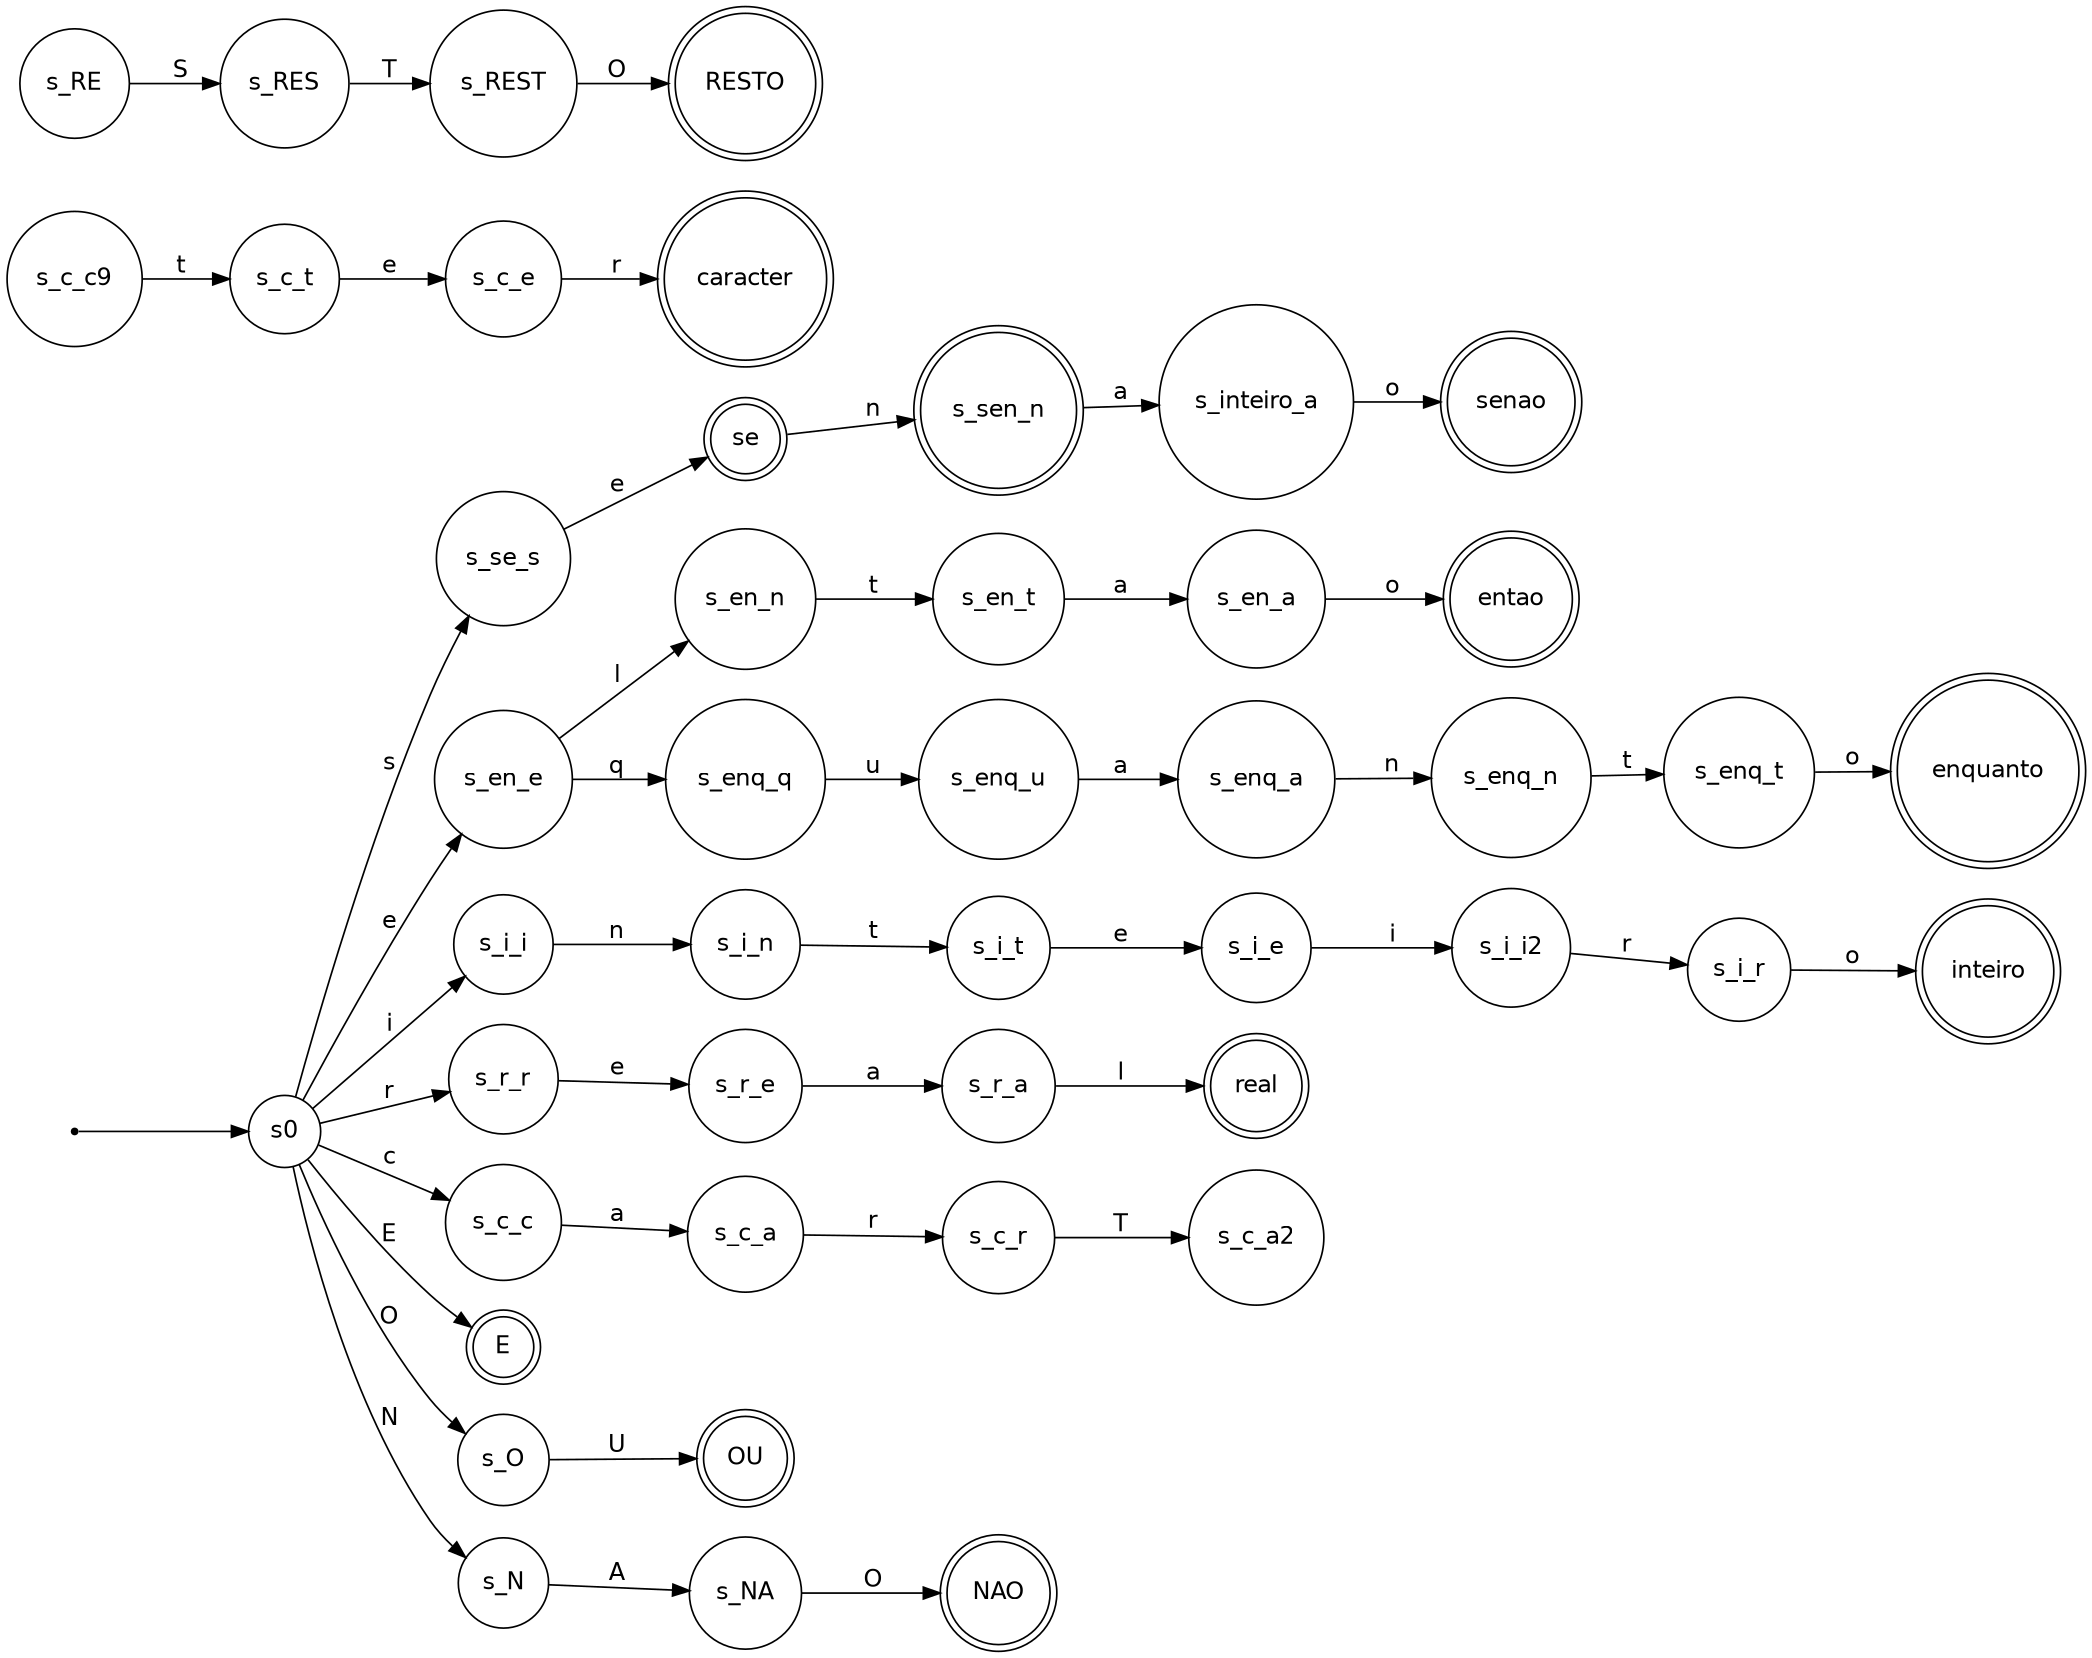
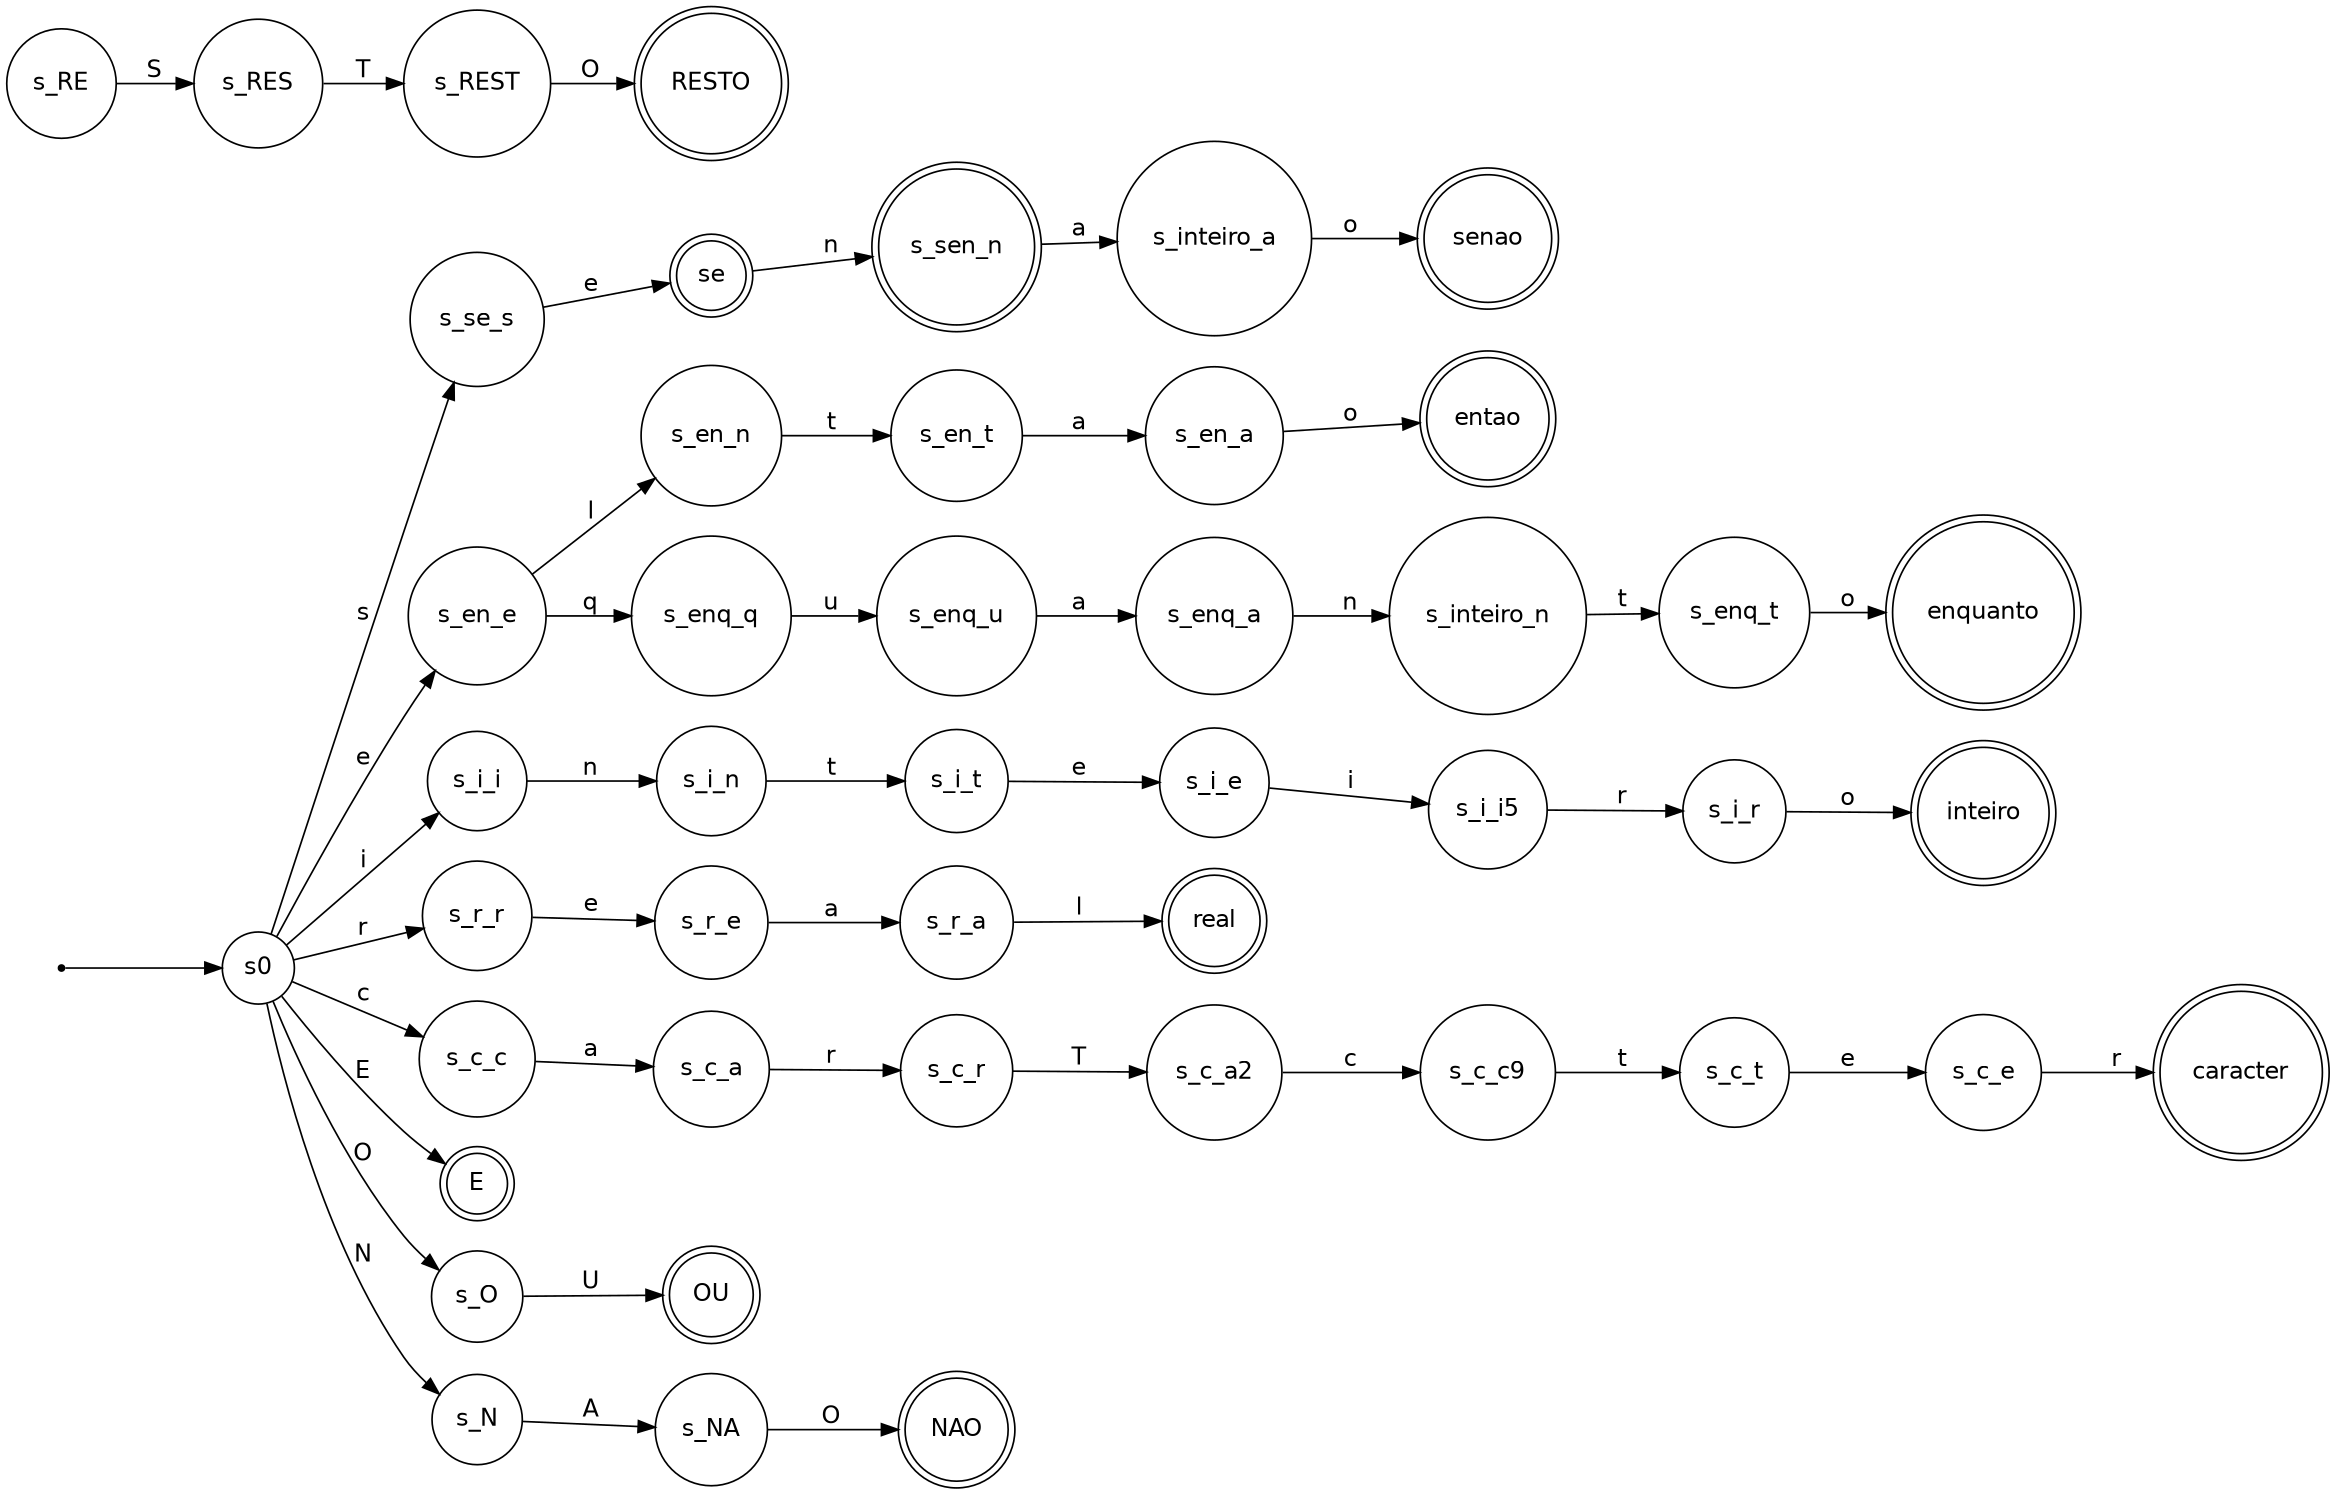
node "s_enq_n": label "s_enq_n" -> "s_inteiro_n"
node "s_i_i2": label "s_i_i2" -> "s_i_i5"
edge "s_c_a2" -> "s_c_c9": added, label "c"
